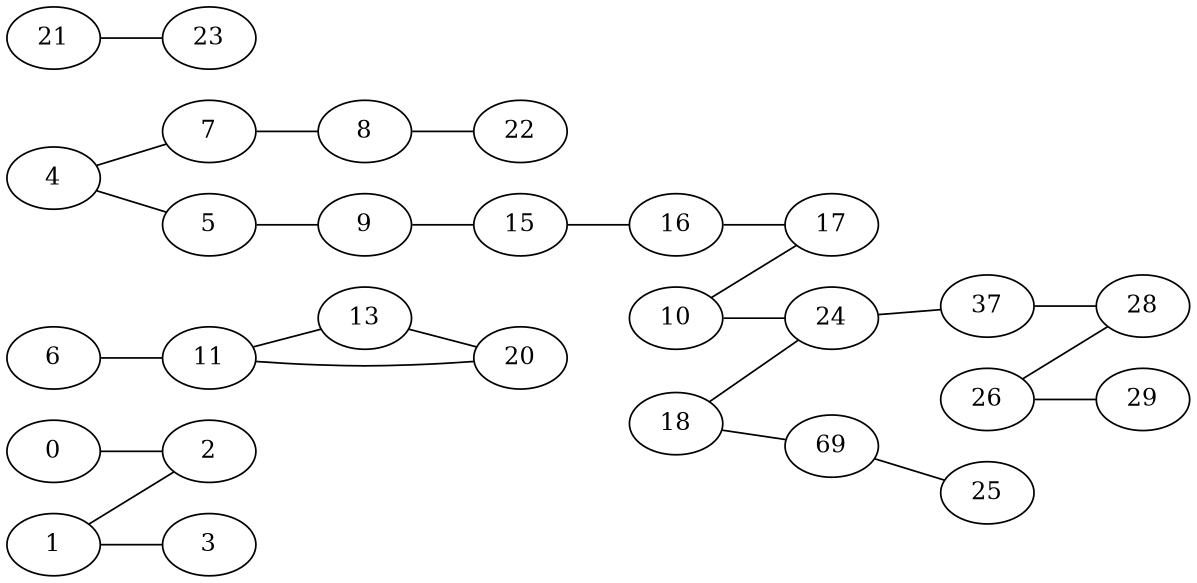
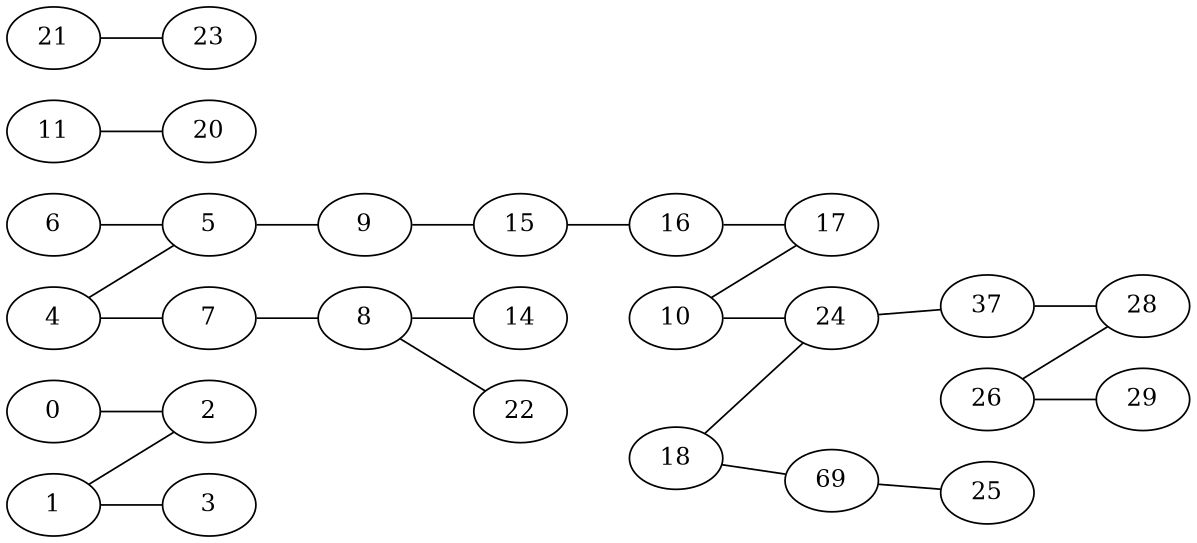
node "13": removed
node "14": added
edge "6" -- "11": now "6" -- "5"
